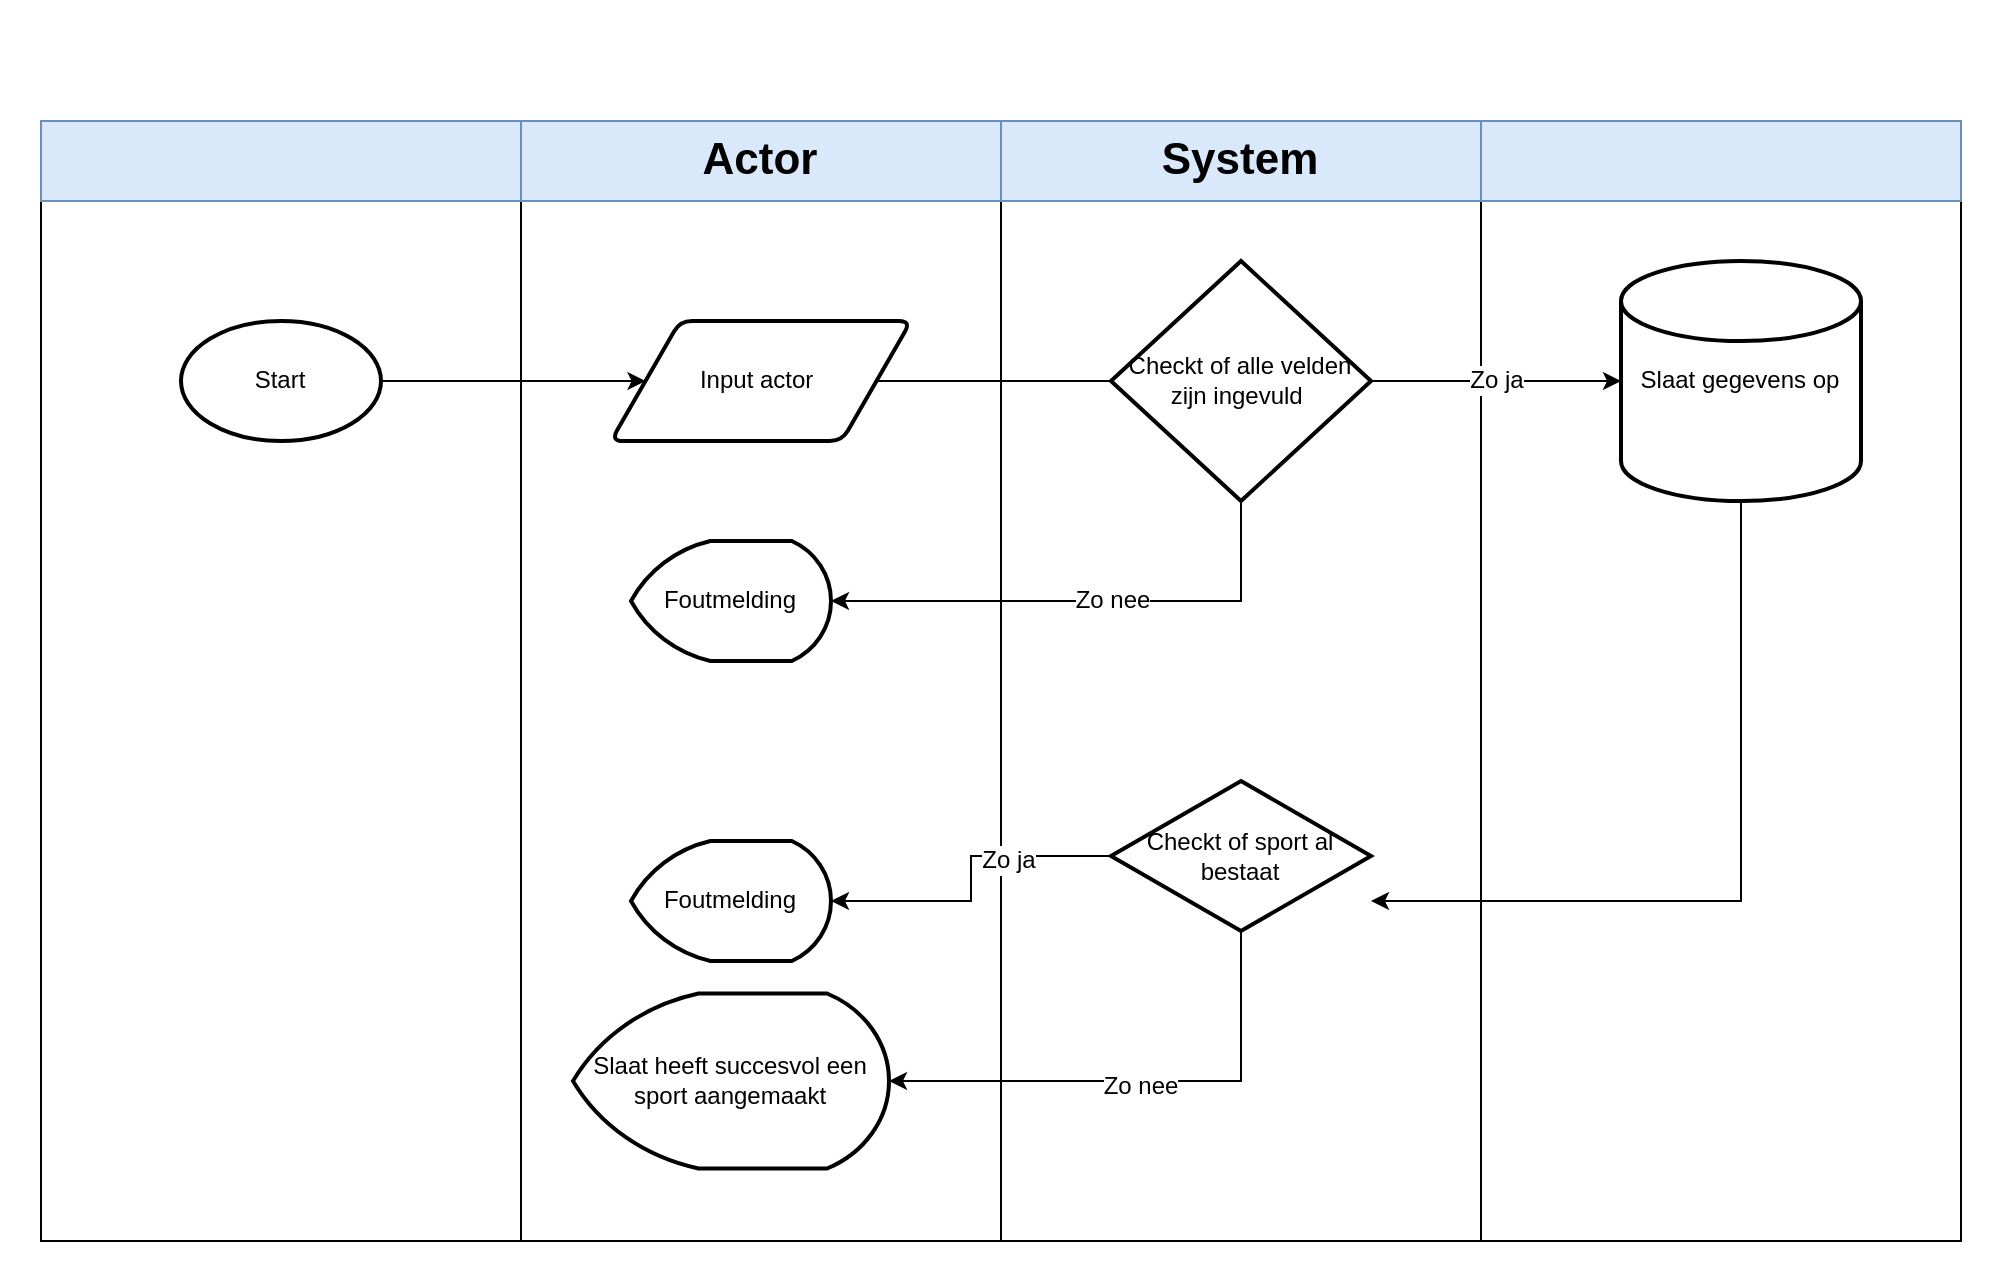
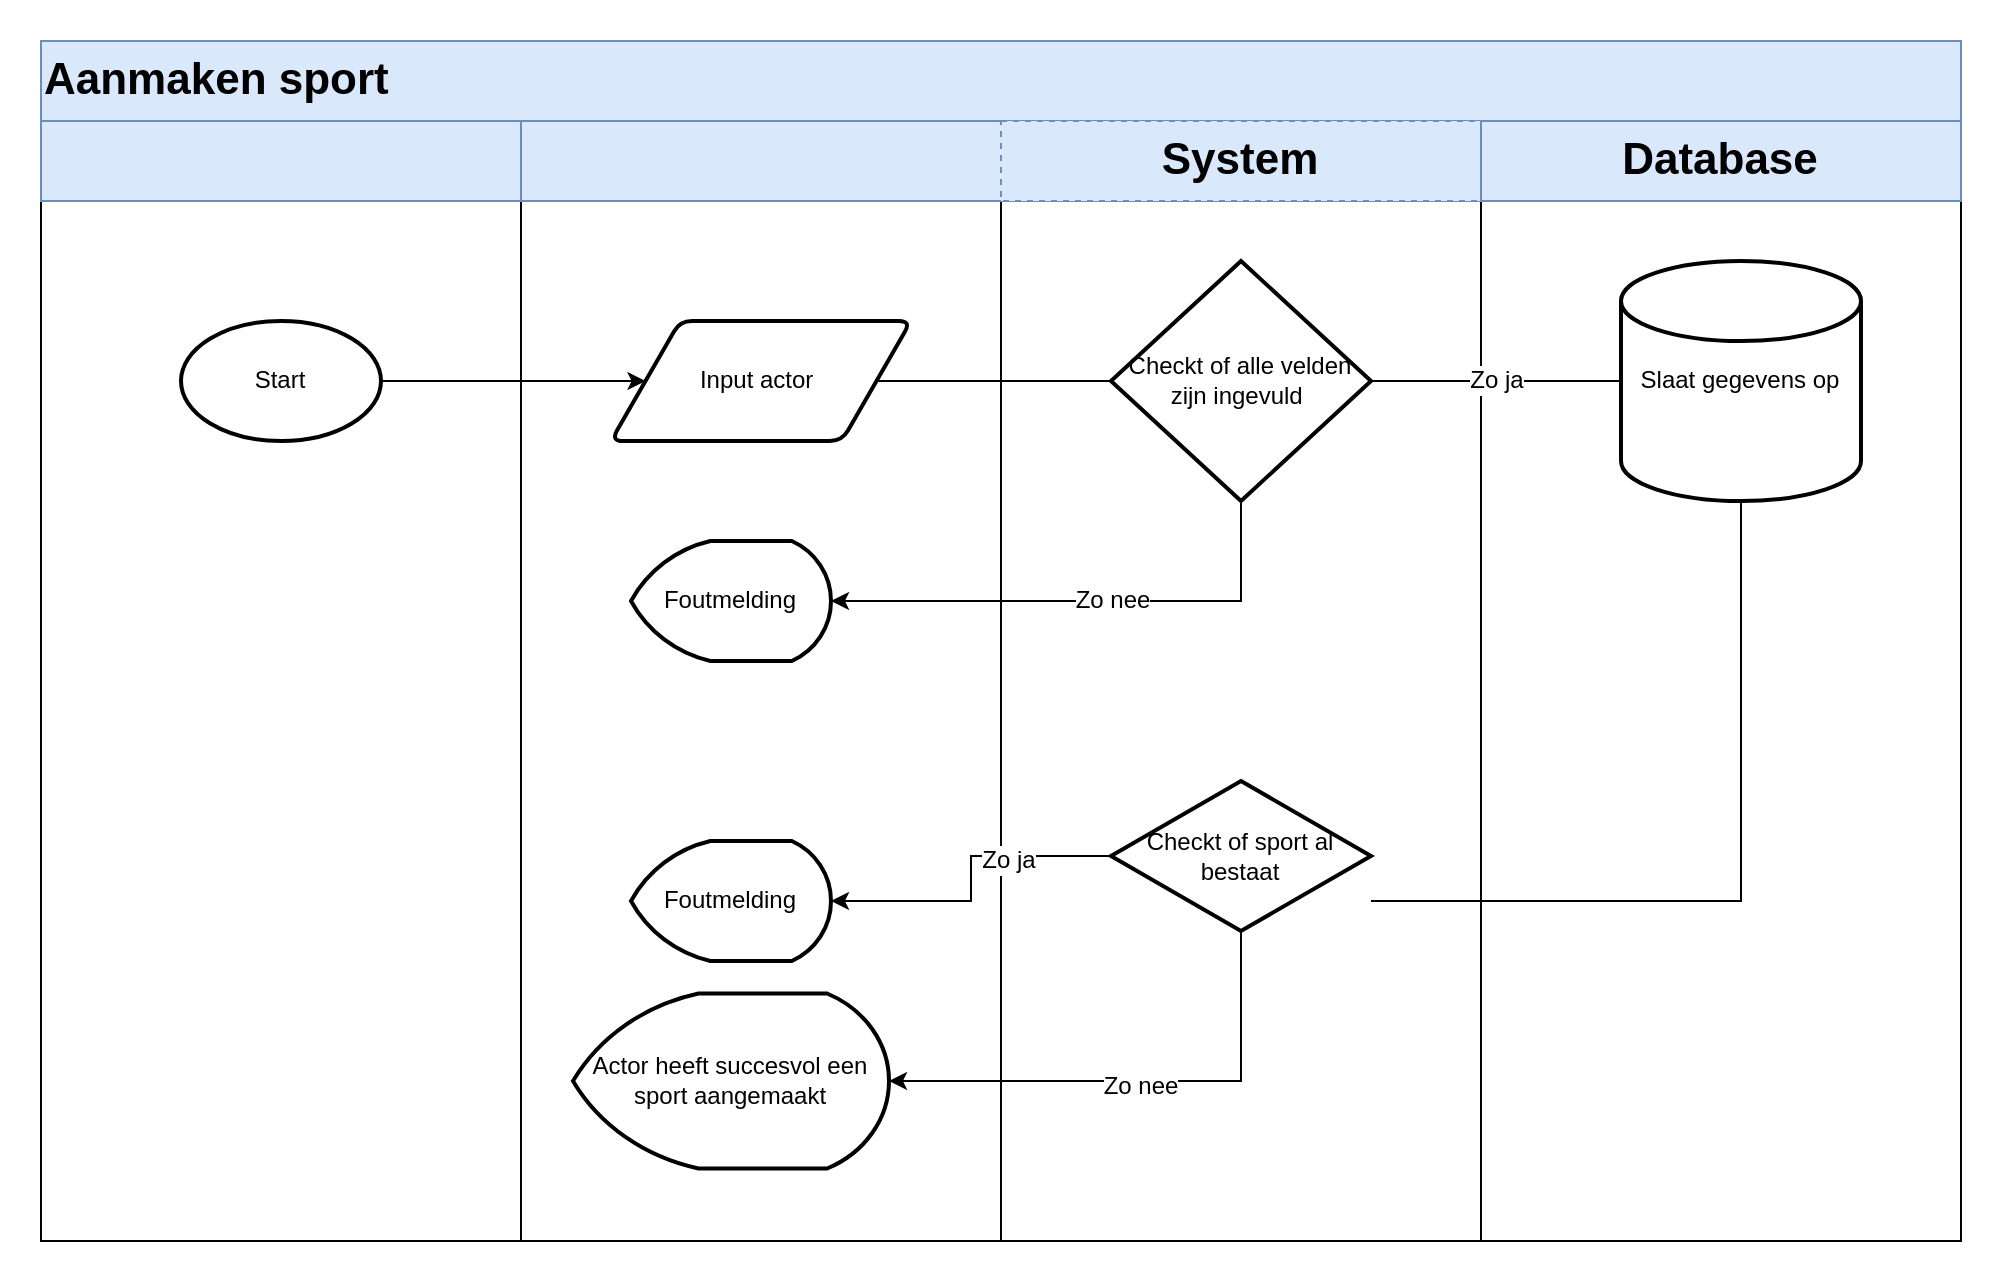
node "Aanmaken sport": added
node "Actor": removed
node "System": style solid -> dashed
node "Database": added
edge "Checkt of alle velden zijn ingevuld" -> "Slaat gegevens op": arrowhead classic -> none
edge "Slaat gegevens op" -> "Checkt of sport al bestaat": arrowhead classic -> none
node "Slaat heeft succesvol een sport aangemaakt": label "Slaat heeft succesvol een sport aangemaakt" -> "Actor heeft succesvol een sport aangemaakt"
